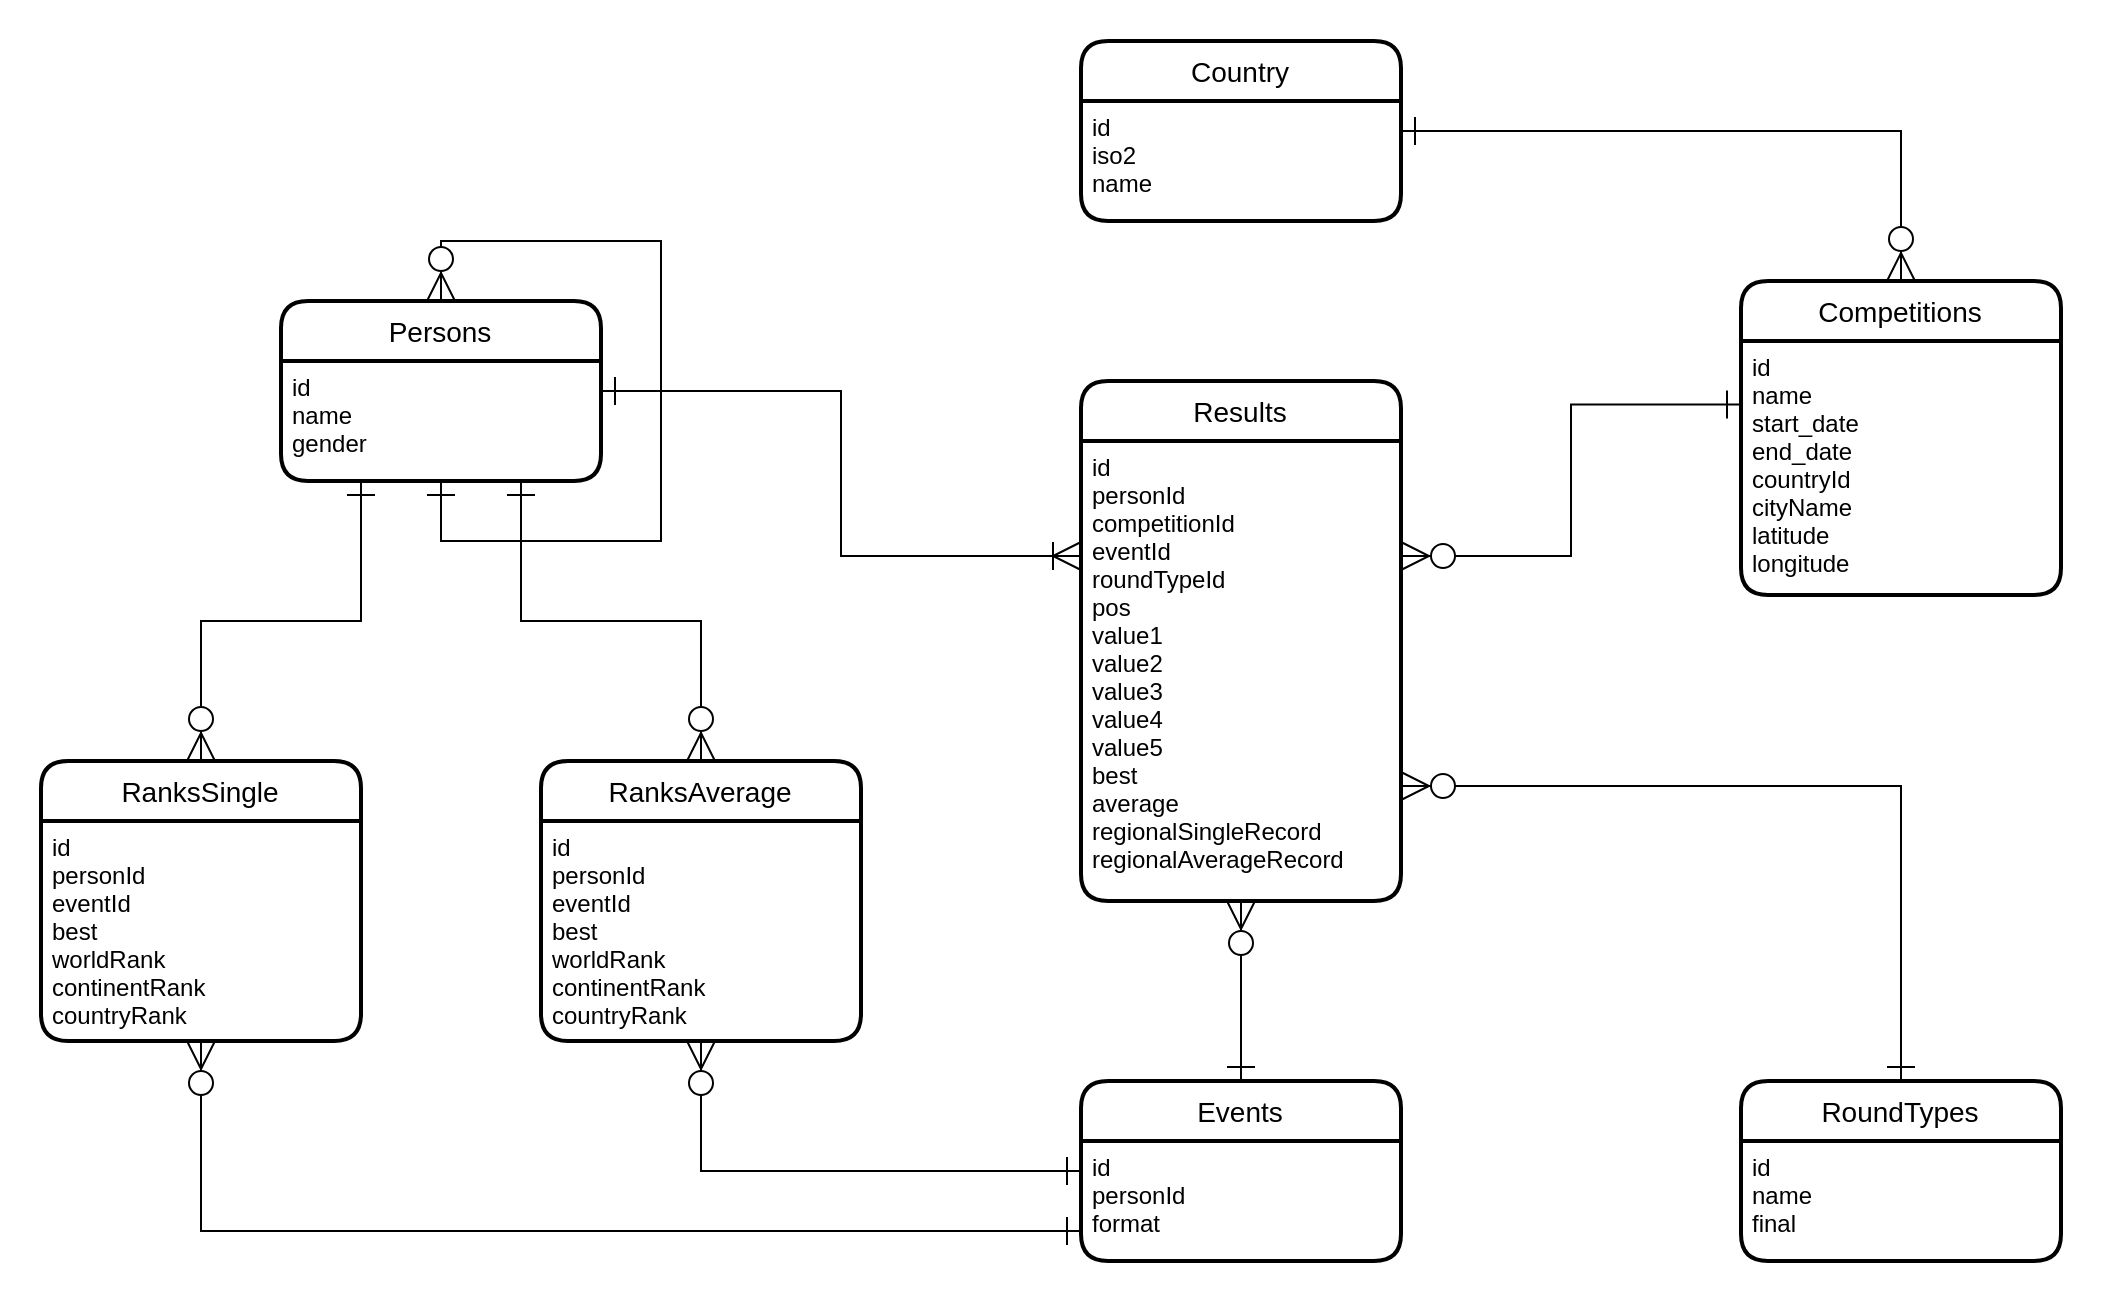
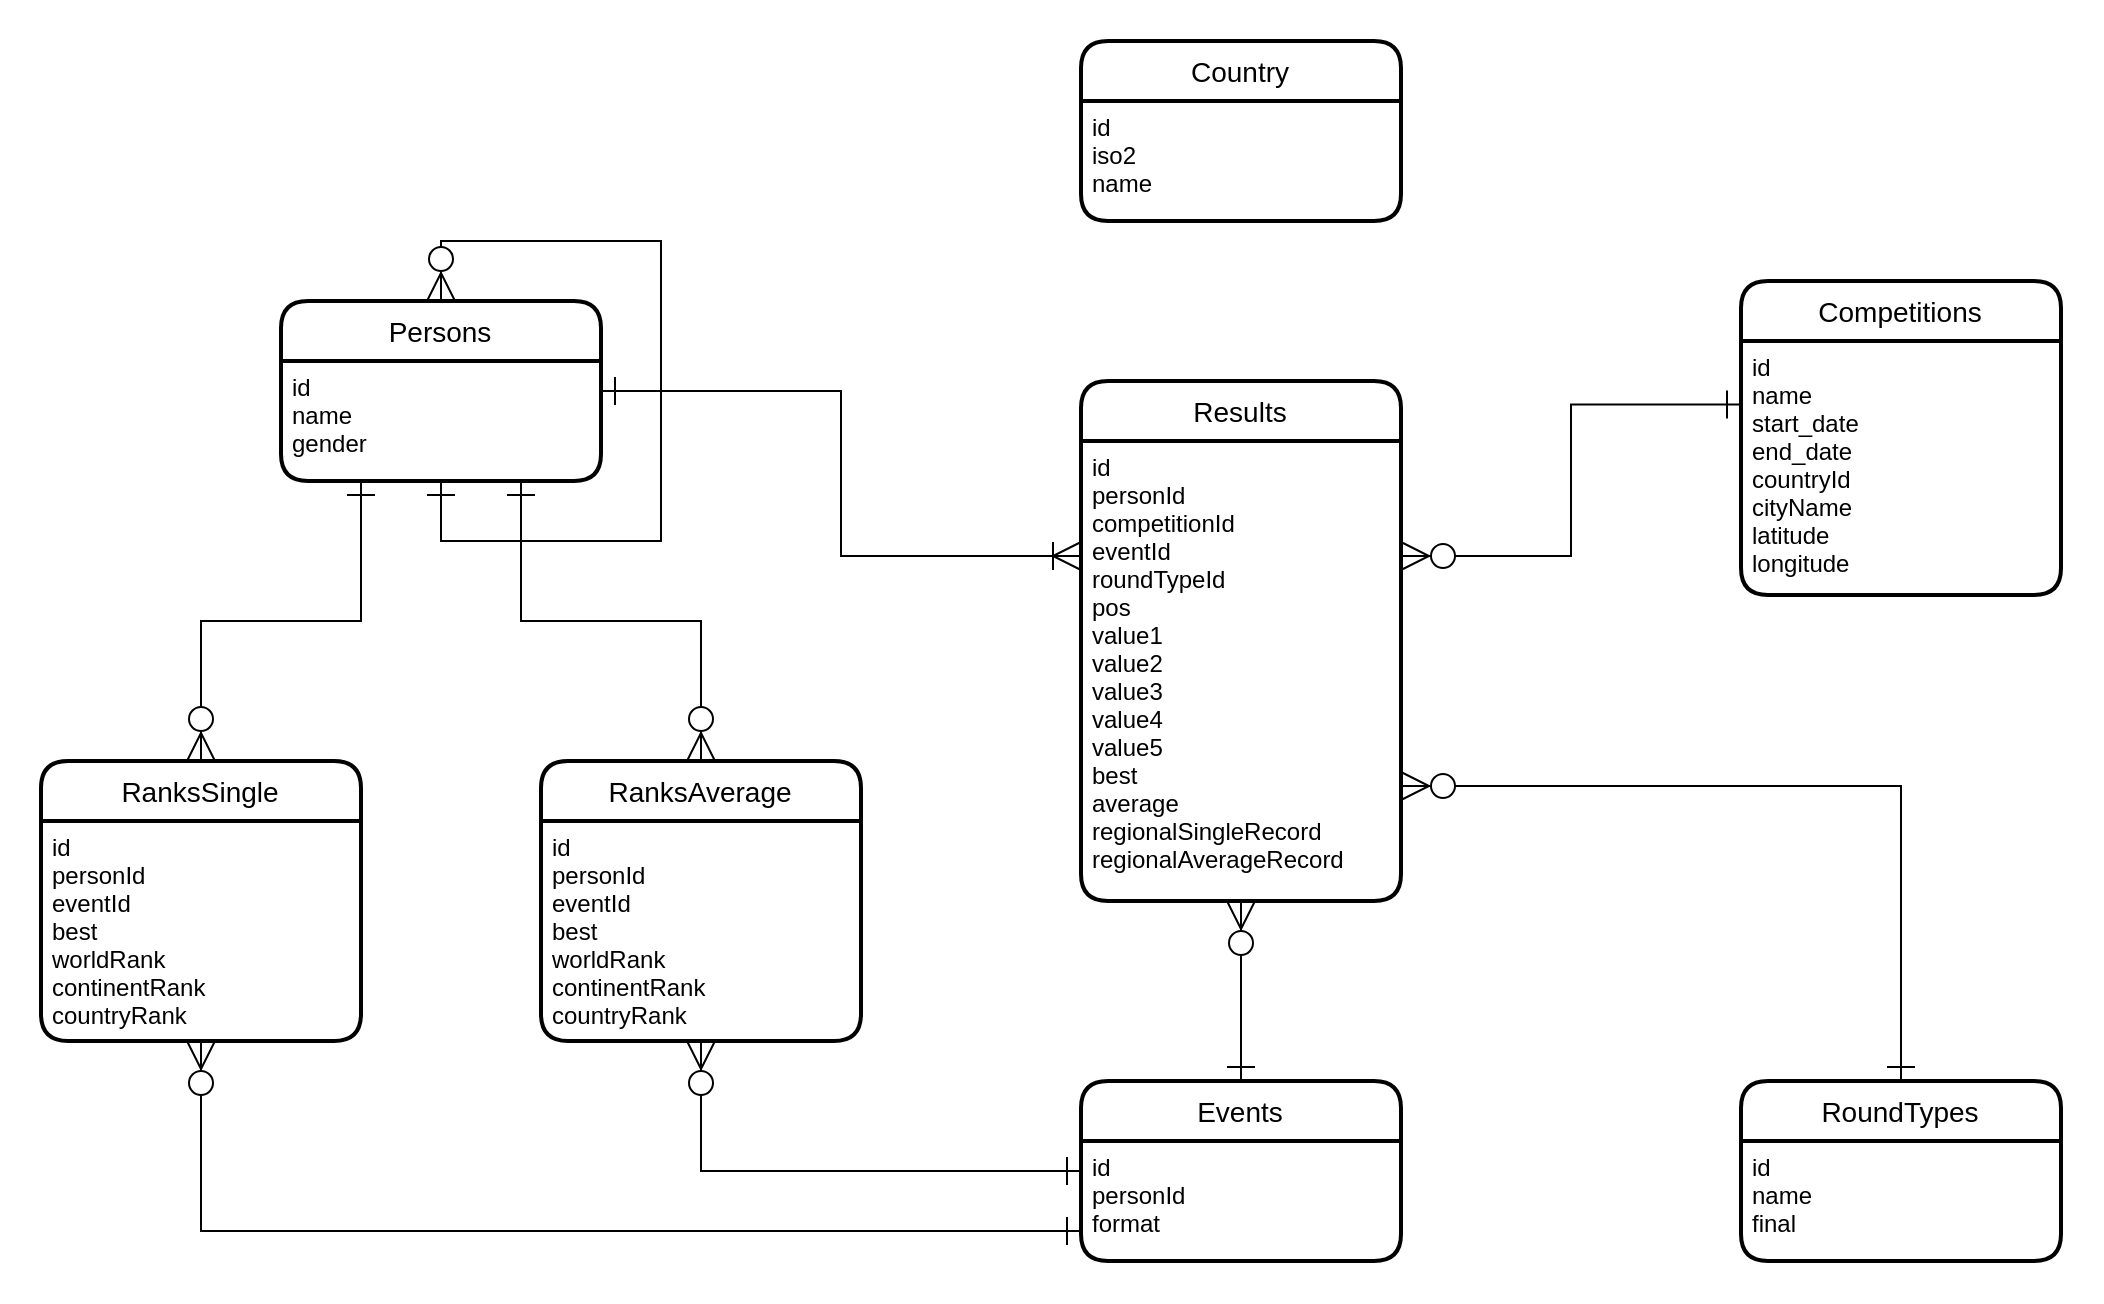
edge "id iso2 name" -- "Competitions": removed
